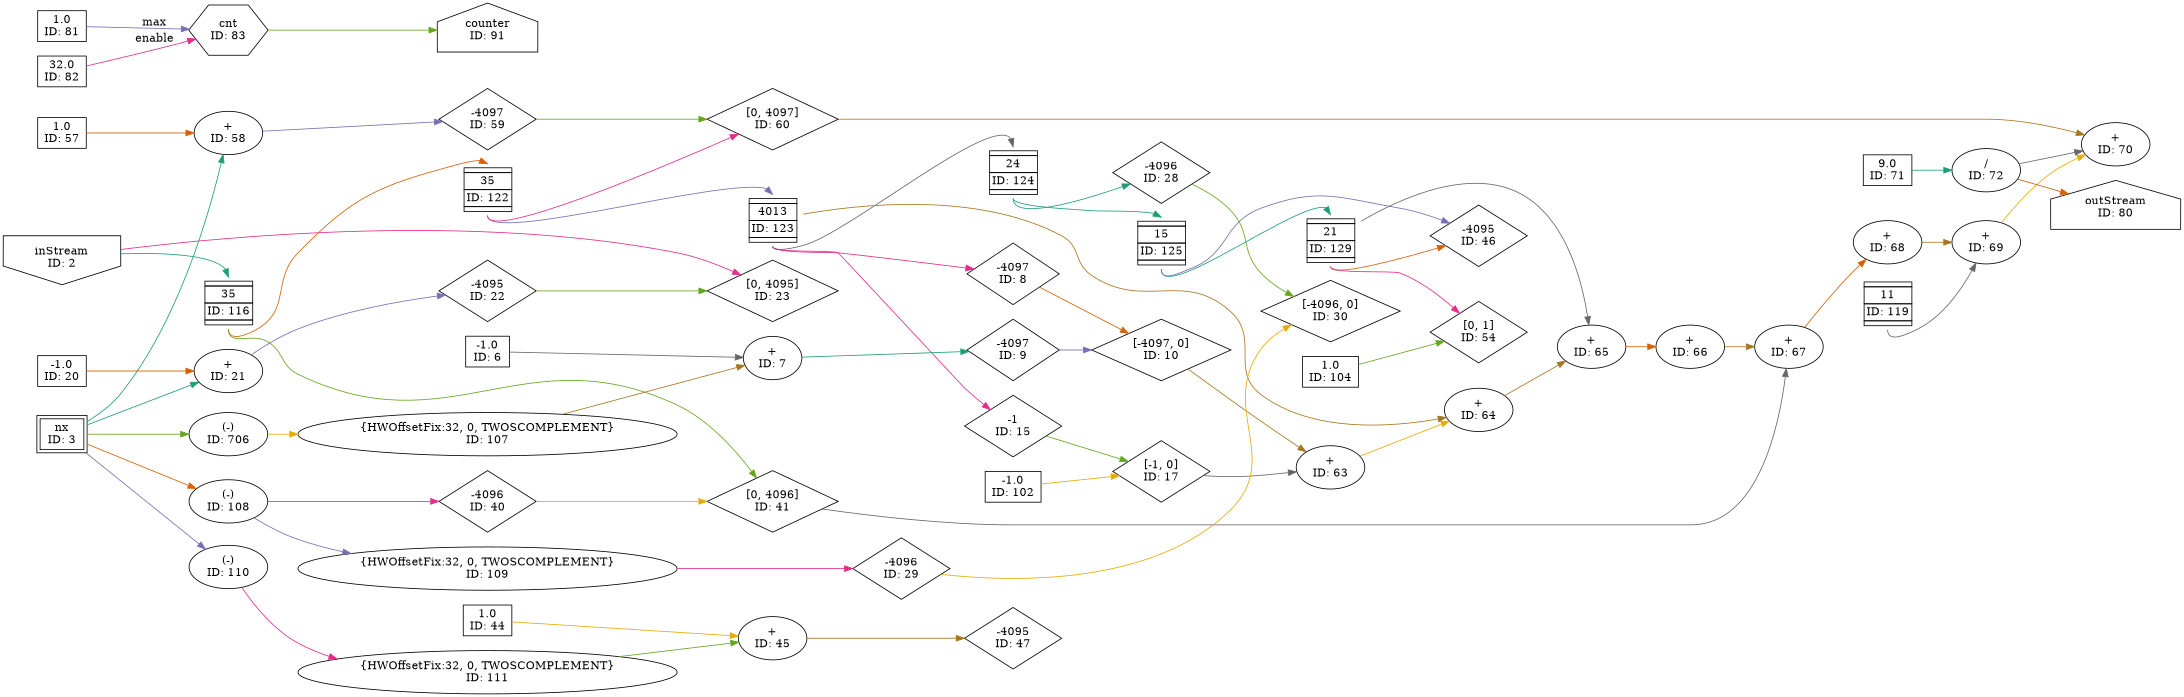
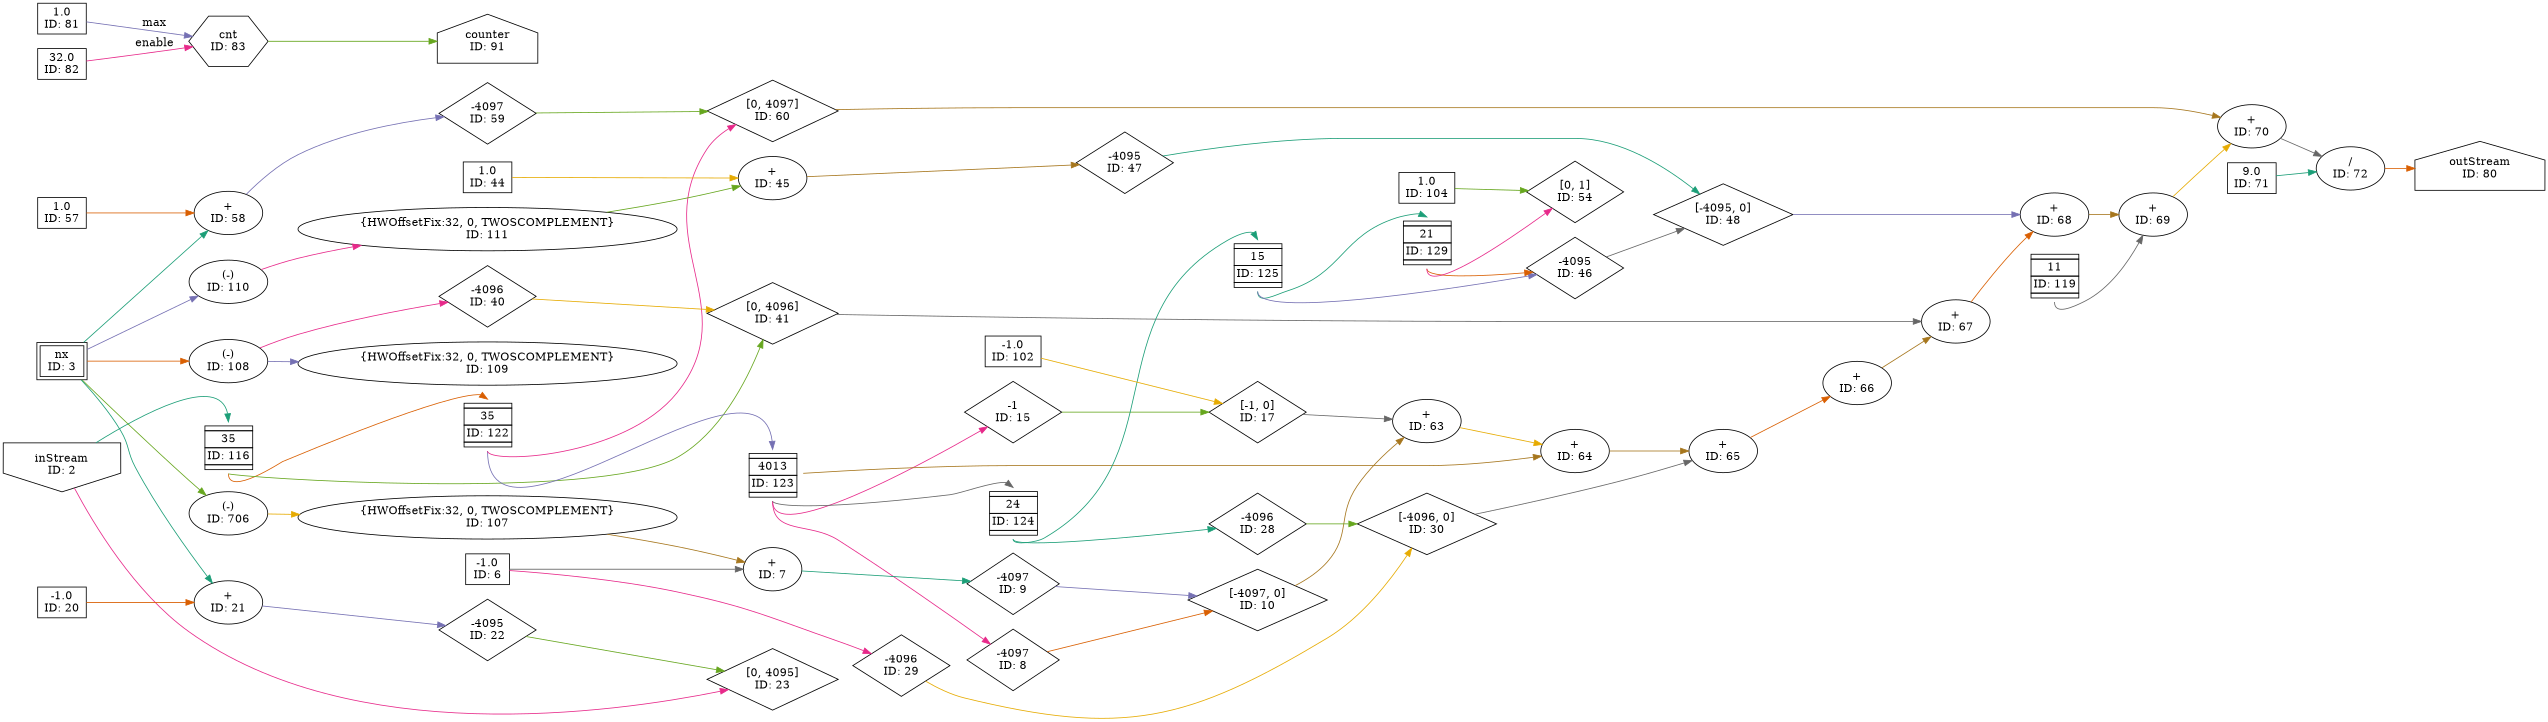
edge "/ ID: 72" -> "+ ID: 70": reversed
edge "21" -> "+ ID: 65": now "[-4096, 0] ID: 30" -> "+ ID: 65"
node "[-4095, 0] ID: 48": added
edge "{HWOffsetFix:32, 0, TWOSCOMPLEMENT} ID: 109" -> "-4096 ID: 29": now "-1.0 ID: 6" -> "-4096 ID: 29"
